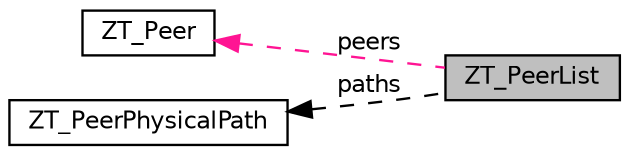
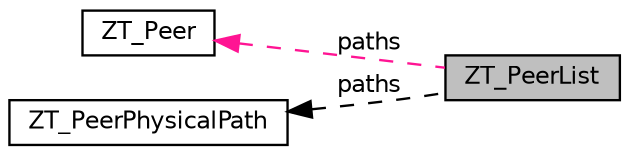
edge "ZT_PeerList" -> "ZT_Peer": label " peers" -> " paths"
